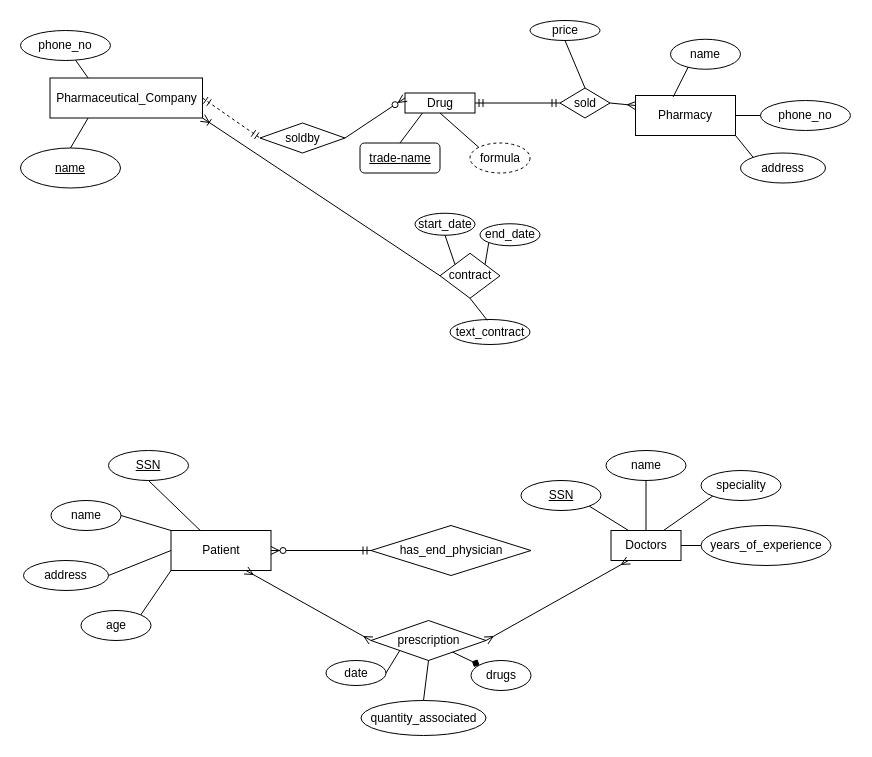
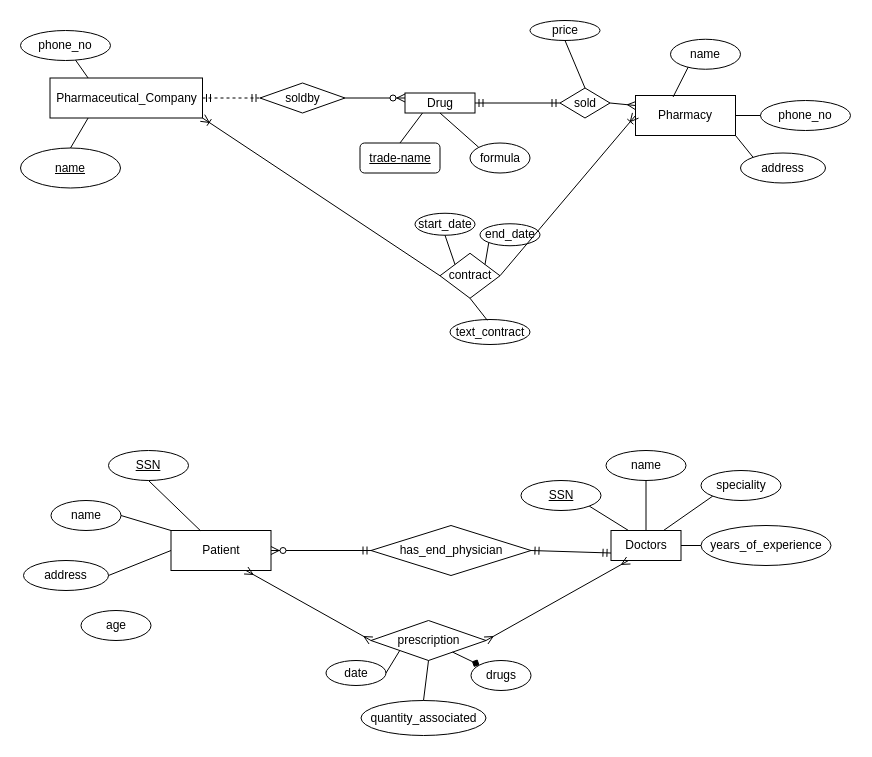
node "soldby": moved (303, 138) -> (303, 98)
node "formula": style dashed -> solid
edge "contract" -> "Pharmacy": added
edge "Doctors" -- "has_end_physician": added
edge "Patient" -- "age": removed
